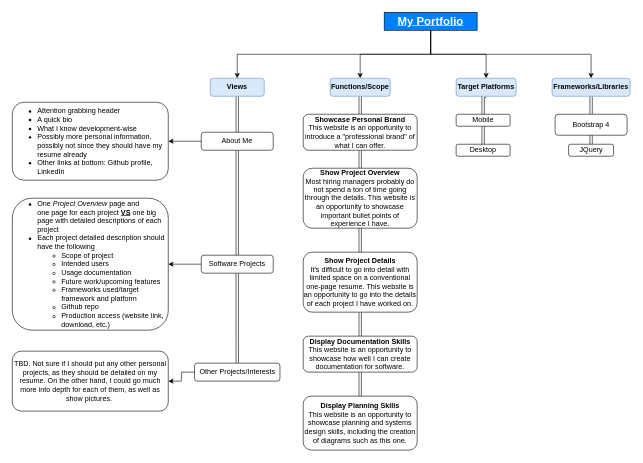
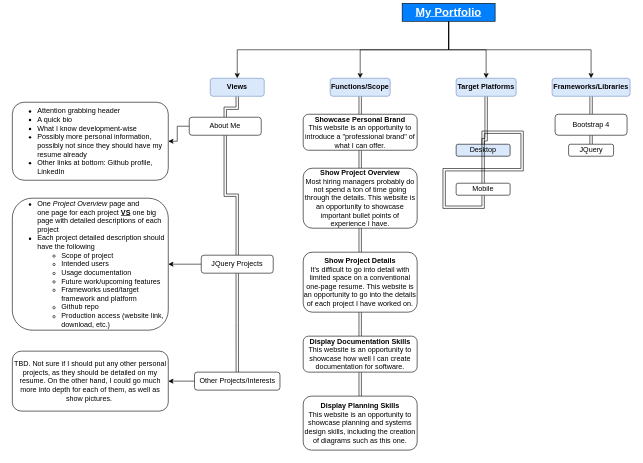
node "My Portfolio": moved (431, 21) -> (449, 12)
node "Mobile": moved (483, 120) -> (483, 189)
node "About Me": moved (237, 141) -> (225, 126)
node "Desktop": fillcolor #ffffff -> #dae8fc
node "Software Projects": label "Software Projects" -> "JQuery Projects"
node "Other Projects/Interests": moved (237, 372) -> (237, 381)
